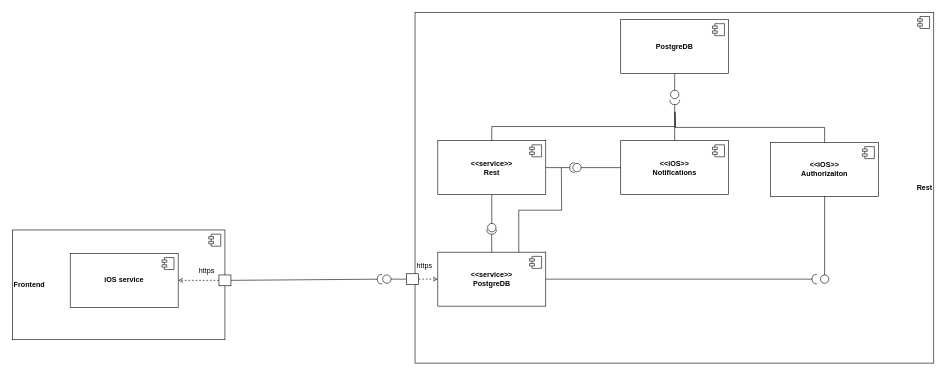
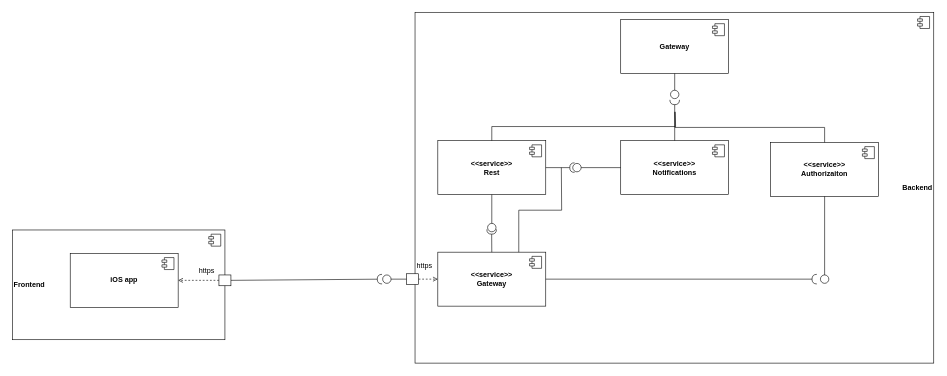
node "PostgreDB": label "PostgreDB" -> "Gateway"
node "<<iOS>> Notifications": label "<<iOS>> Notifications" -> "<<service>> Notifications"
node "<<iOS>> Authorizaiton": label "<<iOS>> Authorizaiton" -> "<<service>> Authorizaiton"
node "Rest": label "Rest" -> "Backend"
node "<<service>> PostgreDB": label "<<service>> PostgreDB" -> "<<service>> Gateway"
node "iOS service": label "iOS service" -> "iOS app"
